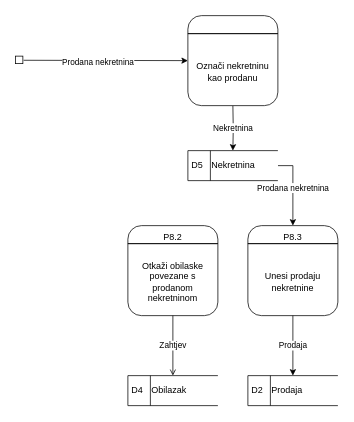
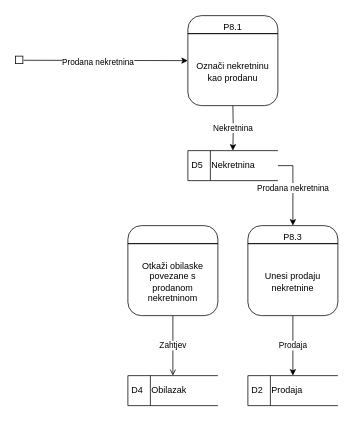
node "P8.1": added
node "P8.2": removed
